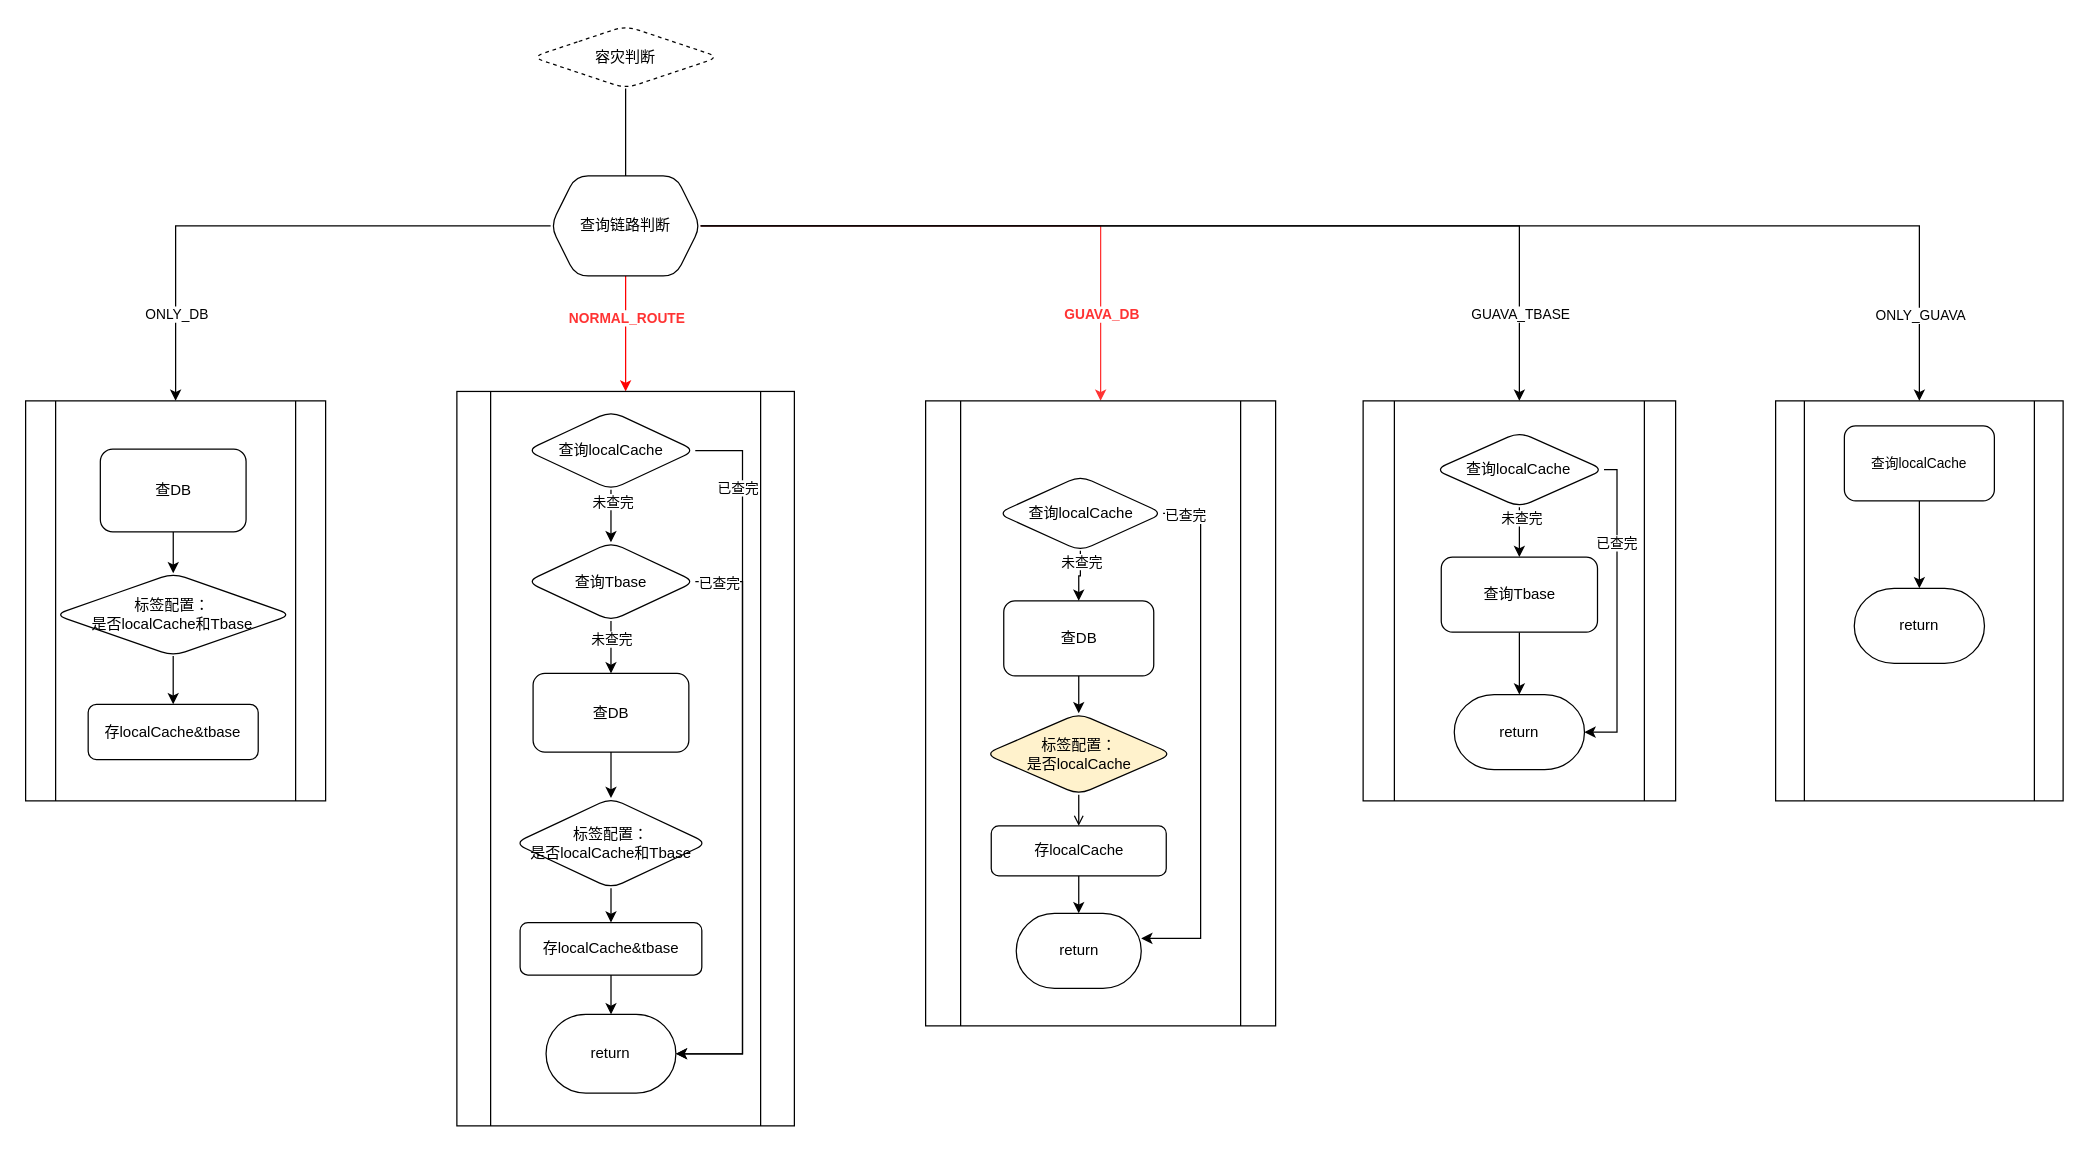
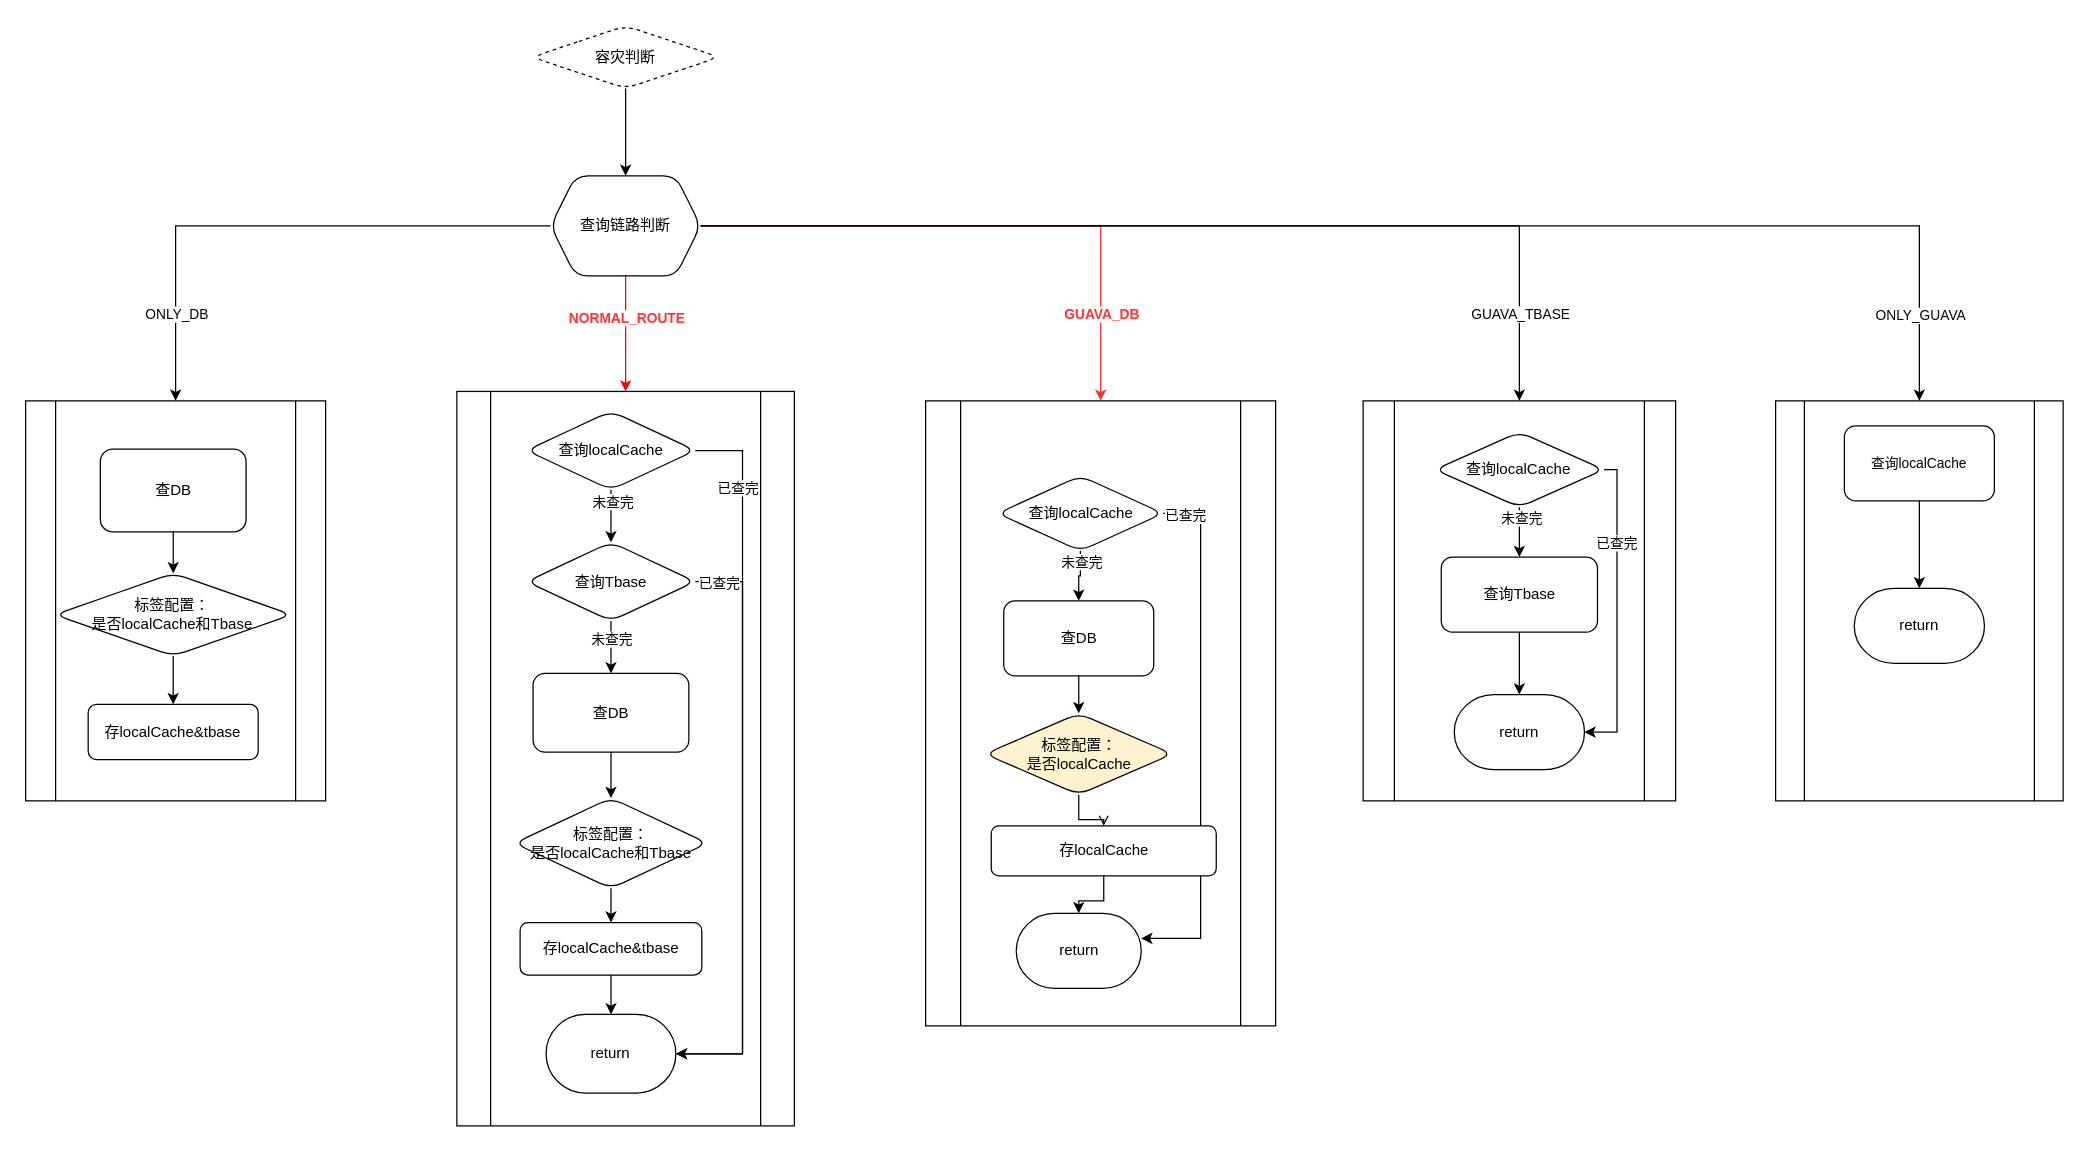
edge "容灾判断" -- "查询链路判断": arrowhead none -> classic
node "存localCache": size 175x50 -> 225x50
